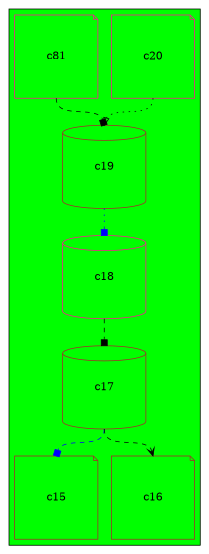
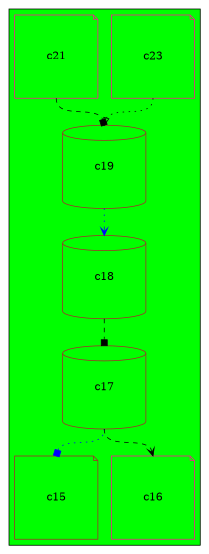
node "c81": label "c81" -> "c21"
node "c20": label "c20" -> "c23"
edge "c19" -> "c18": arrowhead box -> vee
node "c18": color deeppink -> brown
edge "c17" -> "c15": style dashed -> dotted
node "c16": color brown -> deeppink
